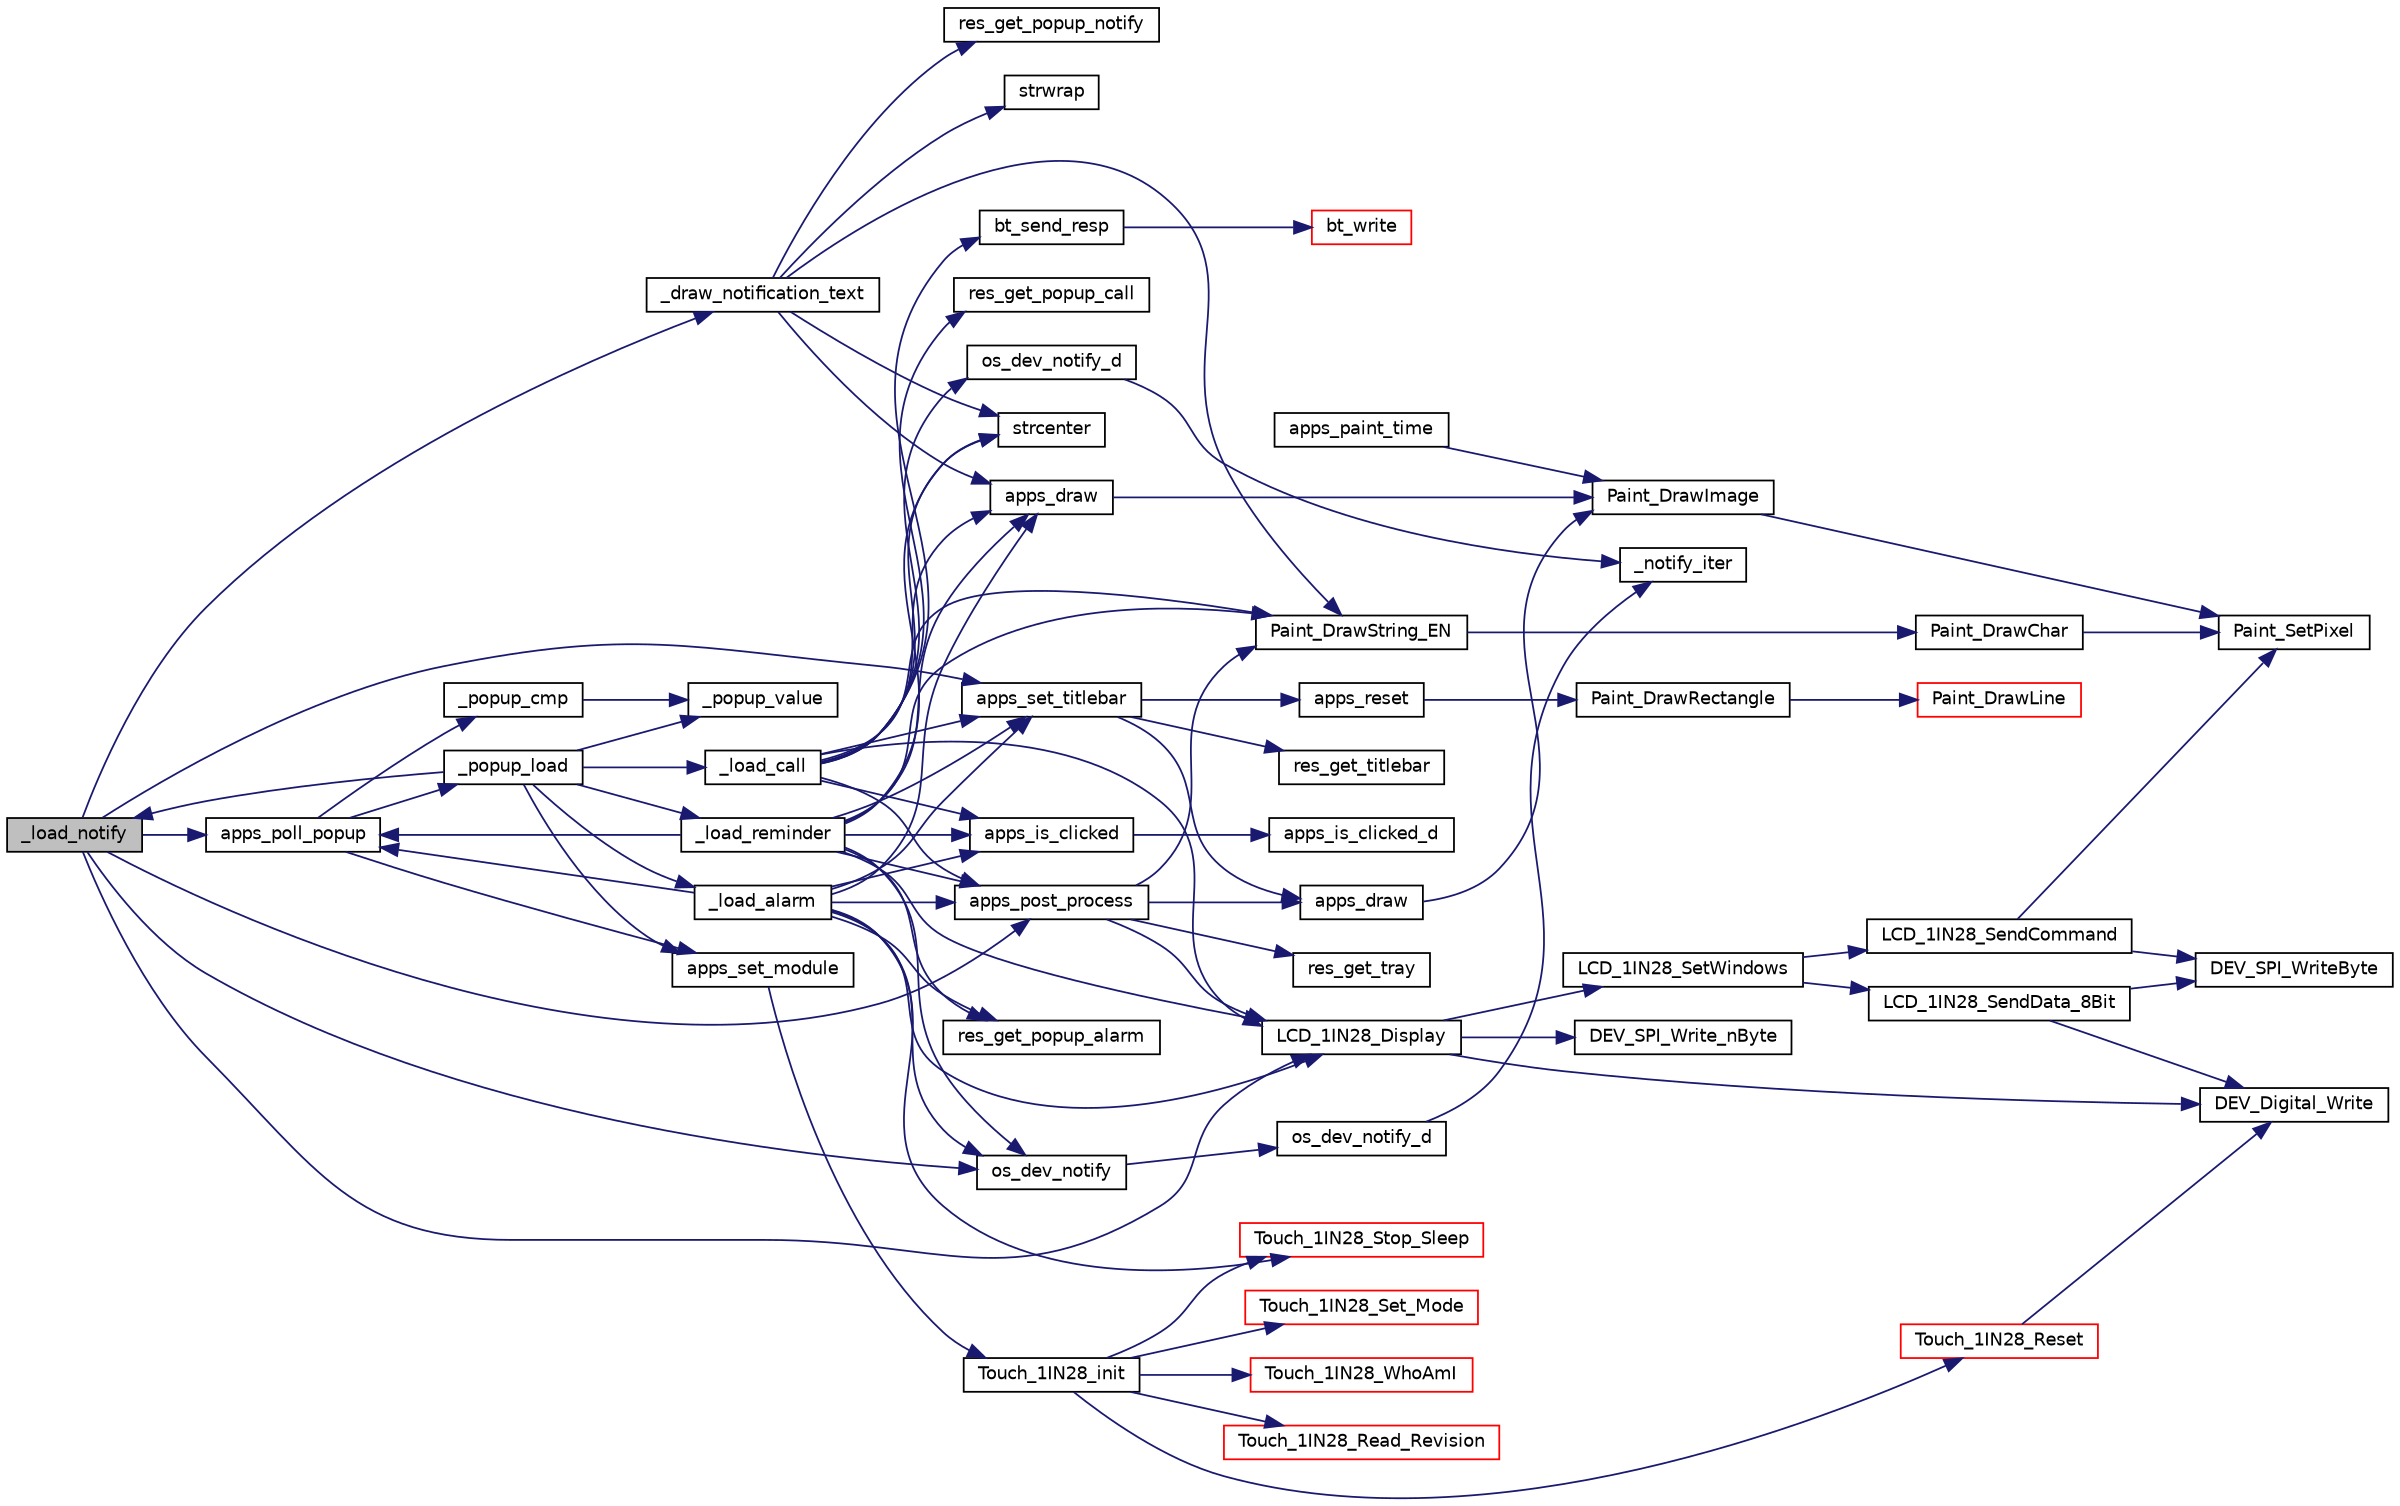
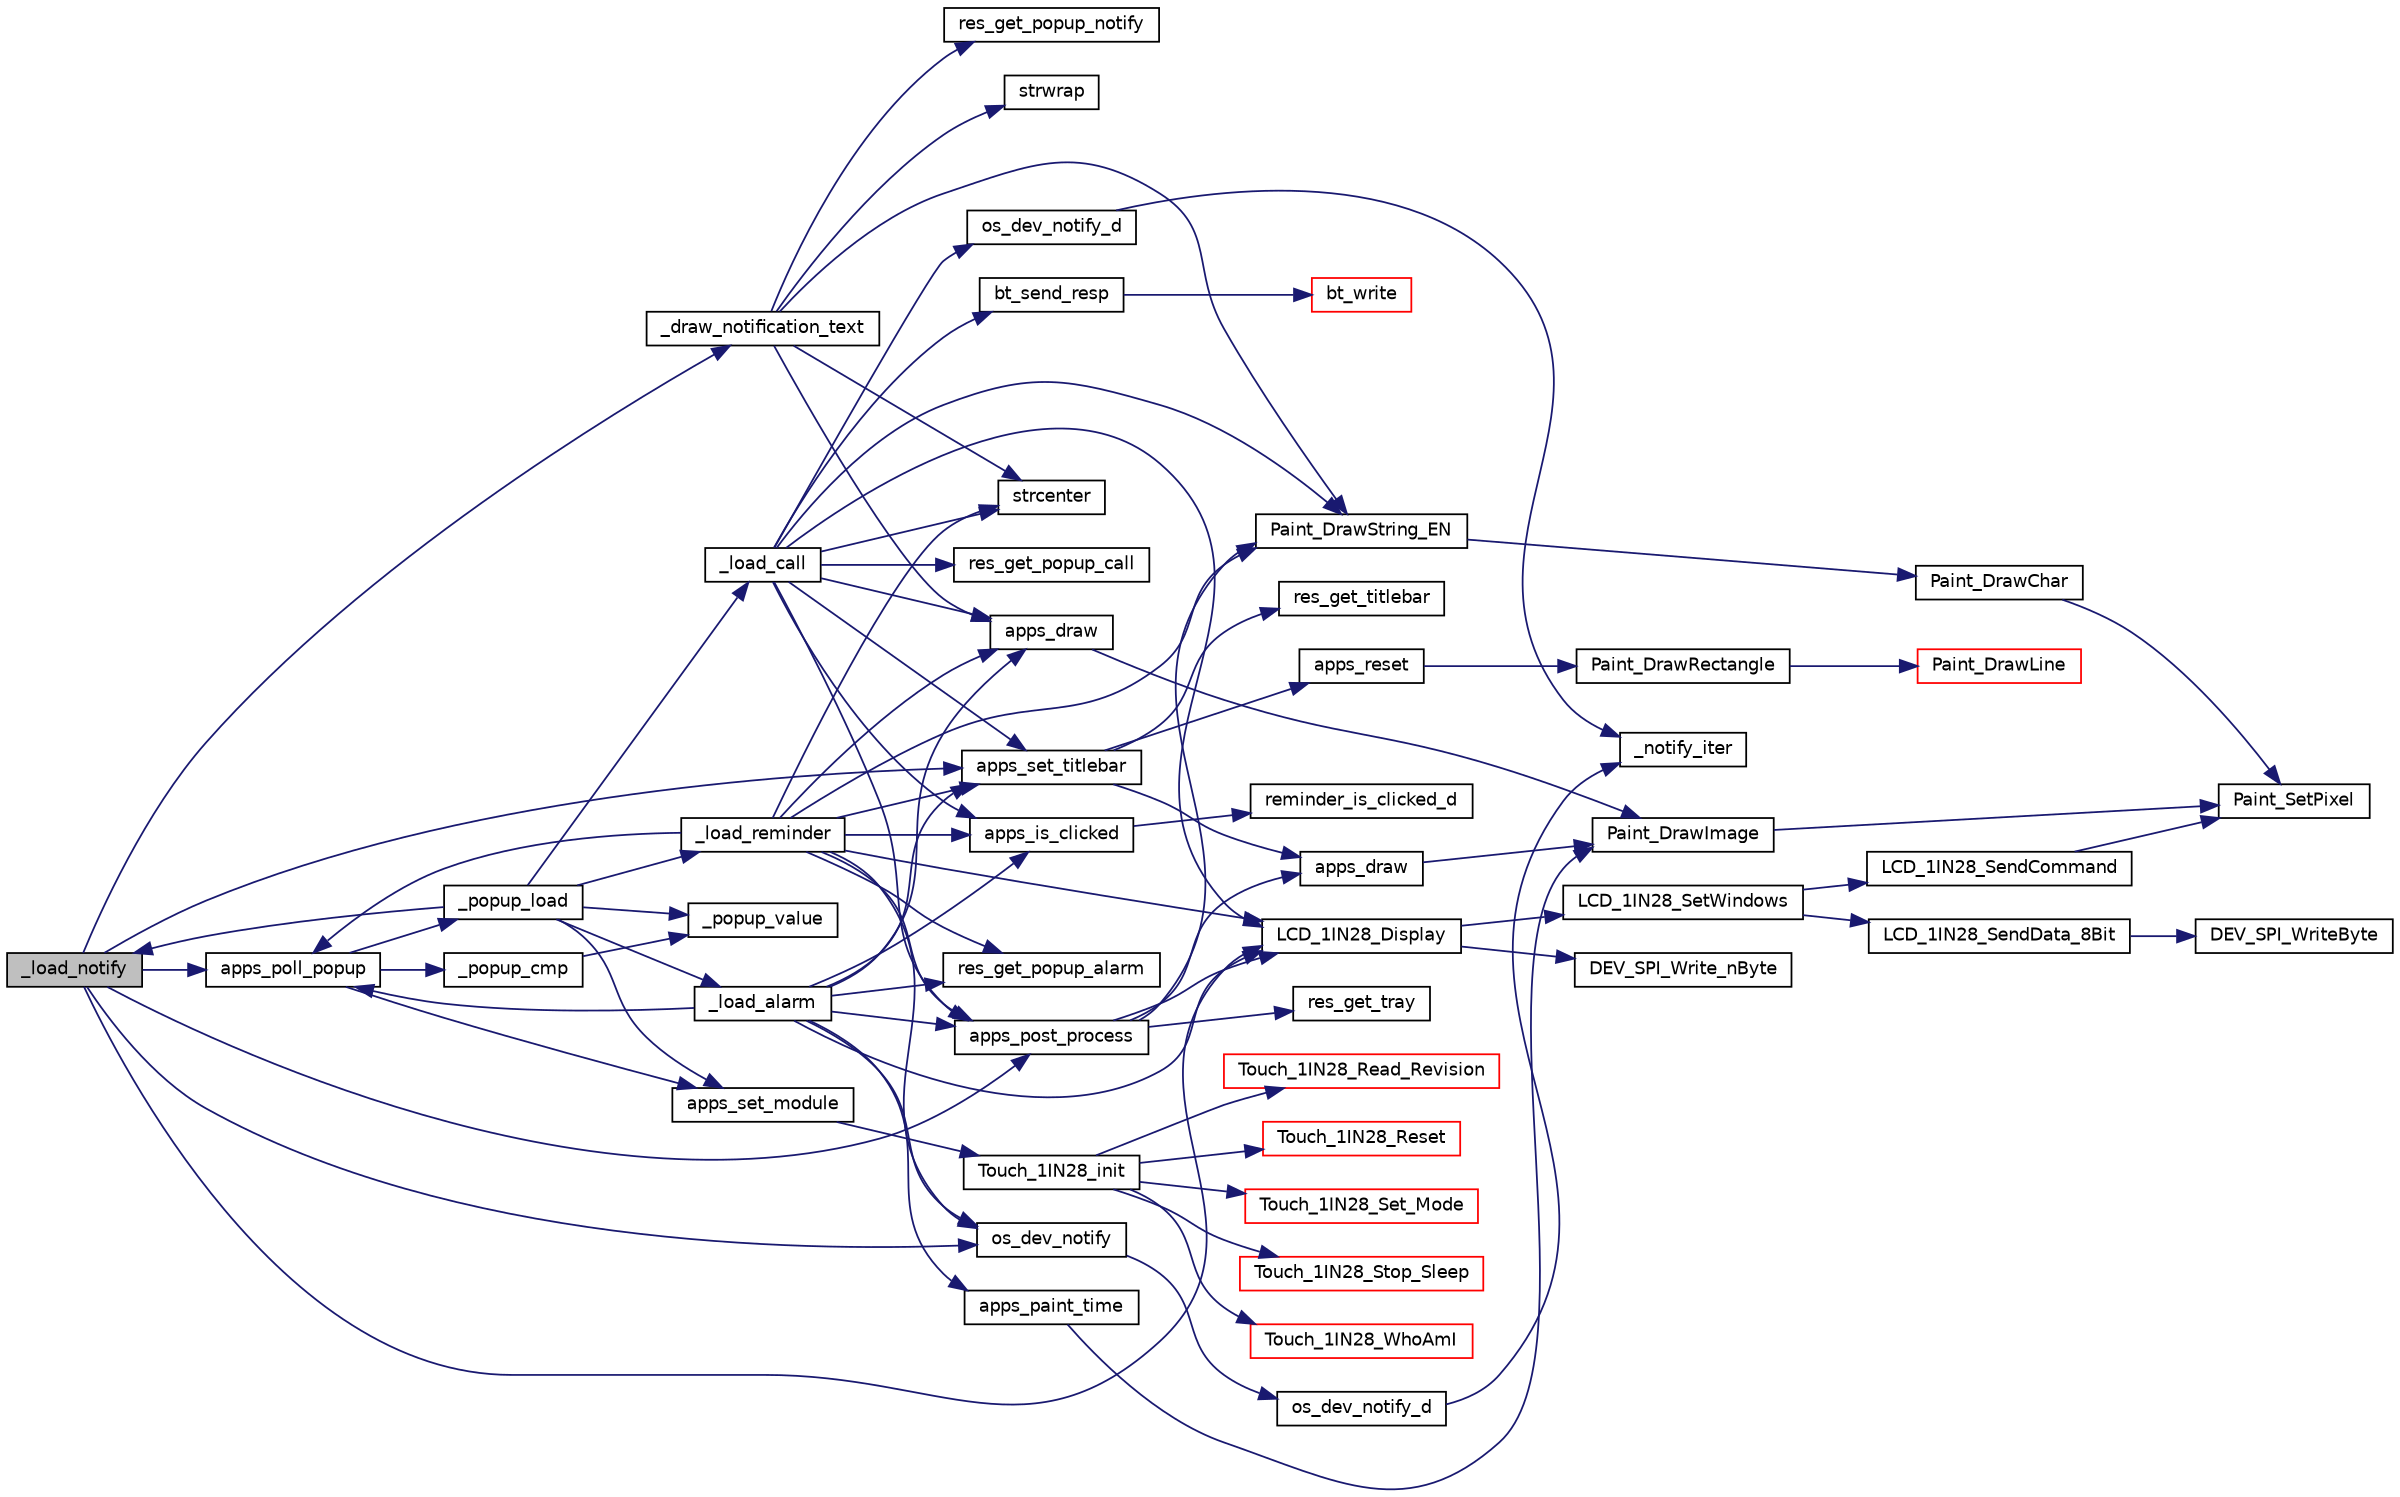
node "apps_is_clicked_d": label "apps_is_clicked_d" -> "reminder_is_clicked_d"
edge "LCD_1IN28_SendCommand" -> "DEV_SPI_WriteByte": removed
node "DEV_Digital_Write": removed
edge "_load_alarm" -> "Touch_1IN28_Stop_Sleep": now "_load_alarm" -> "apps_paint_time"
